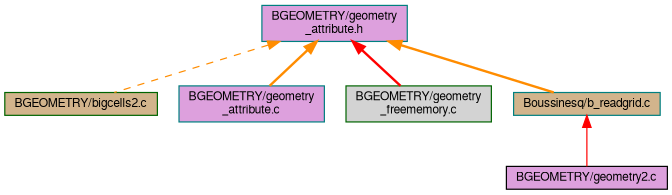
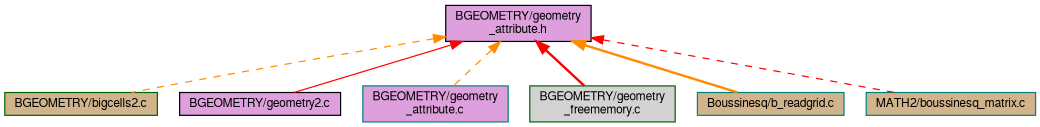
node "BGEOMETRY/geometry _attribute.h": color teal -> black
edge "BGEOMETRY/geometry _attribute.c" -> "BGEOMETRY/geometry _attribute.h": style bold -> dashed
node "MATH2/boussinesq_matrix.c": added
edge "BGEOMETRY/geometry2.c" -> "Boussinesq/b_readgrid.c": now "BGEOMETRY/geometry2.c" -> "BGEOMETRY/geometry _attribute.h"
